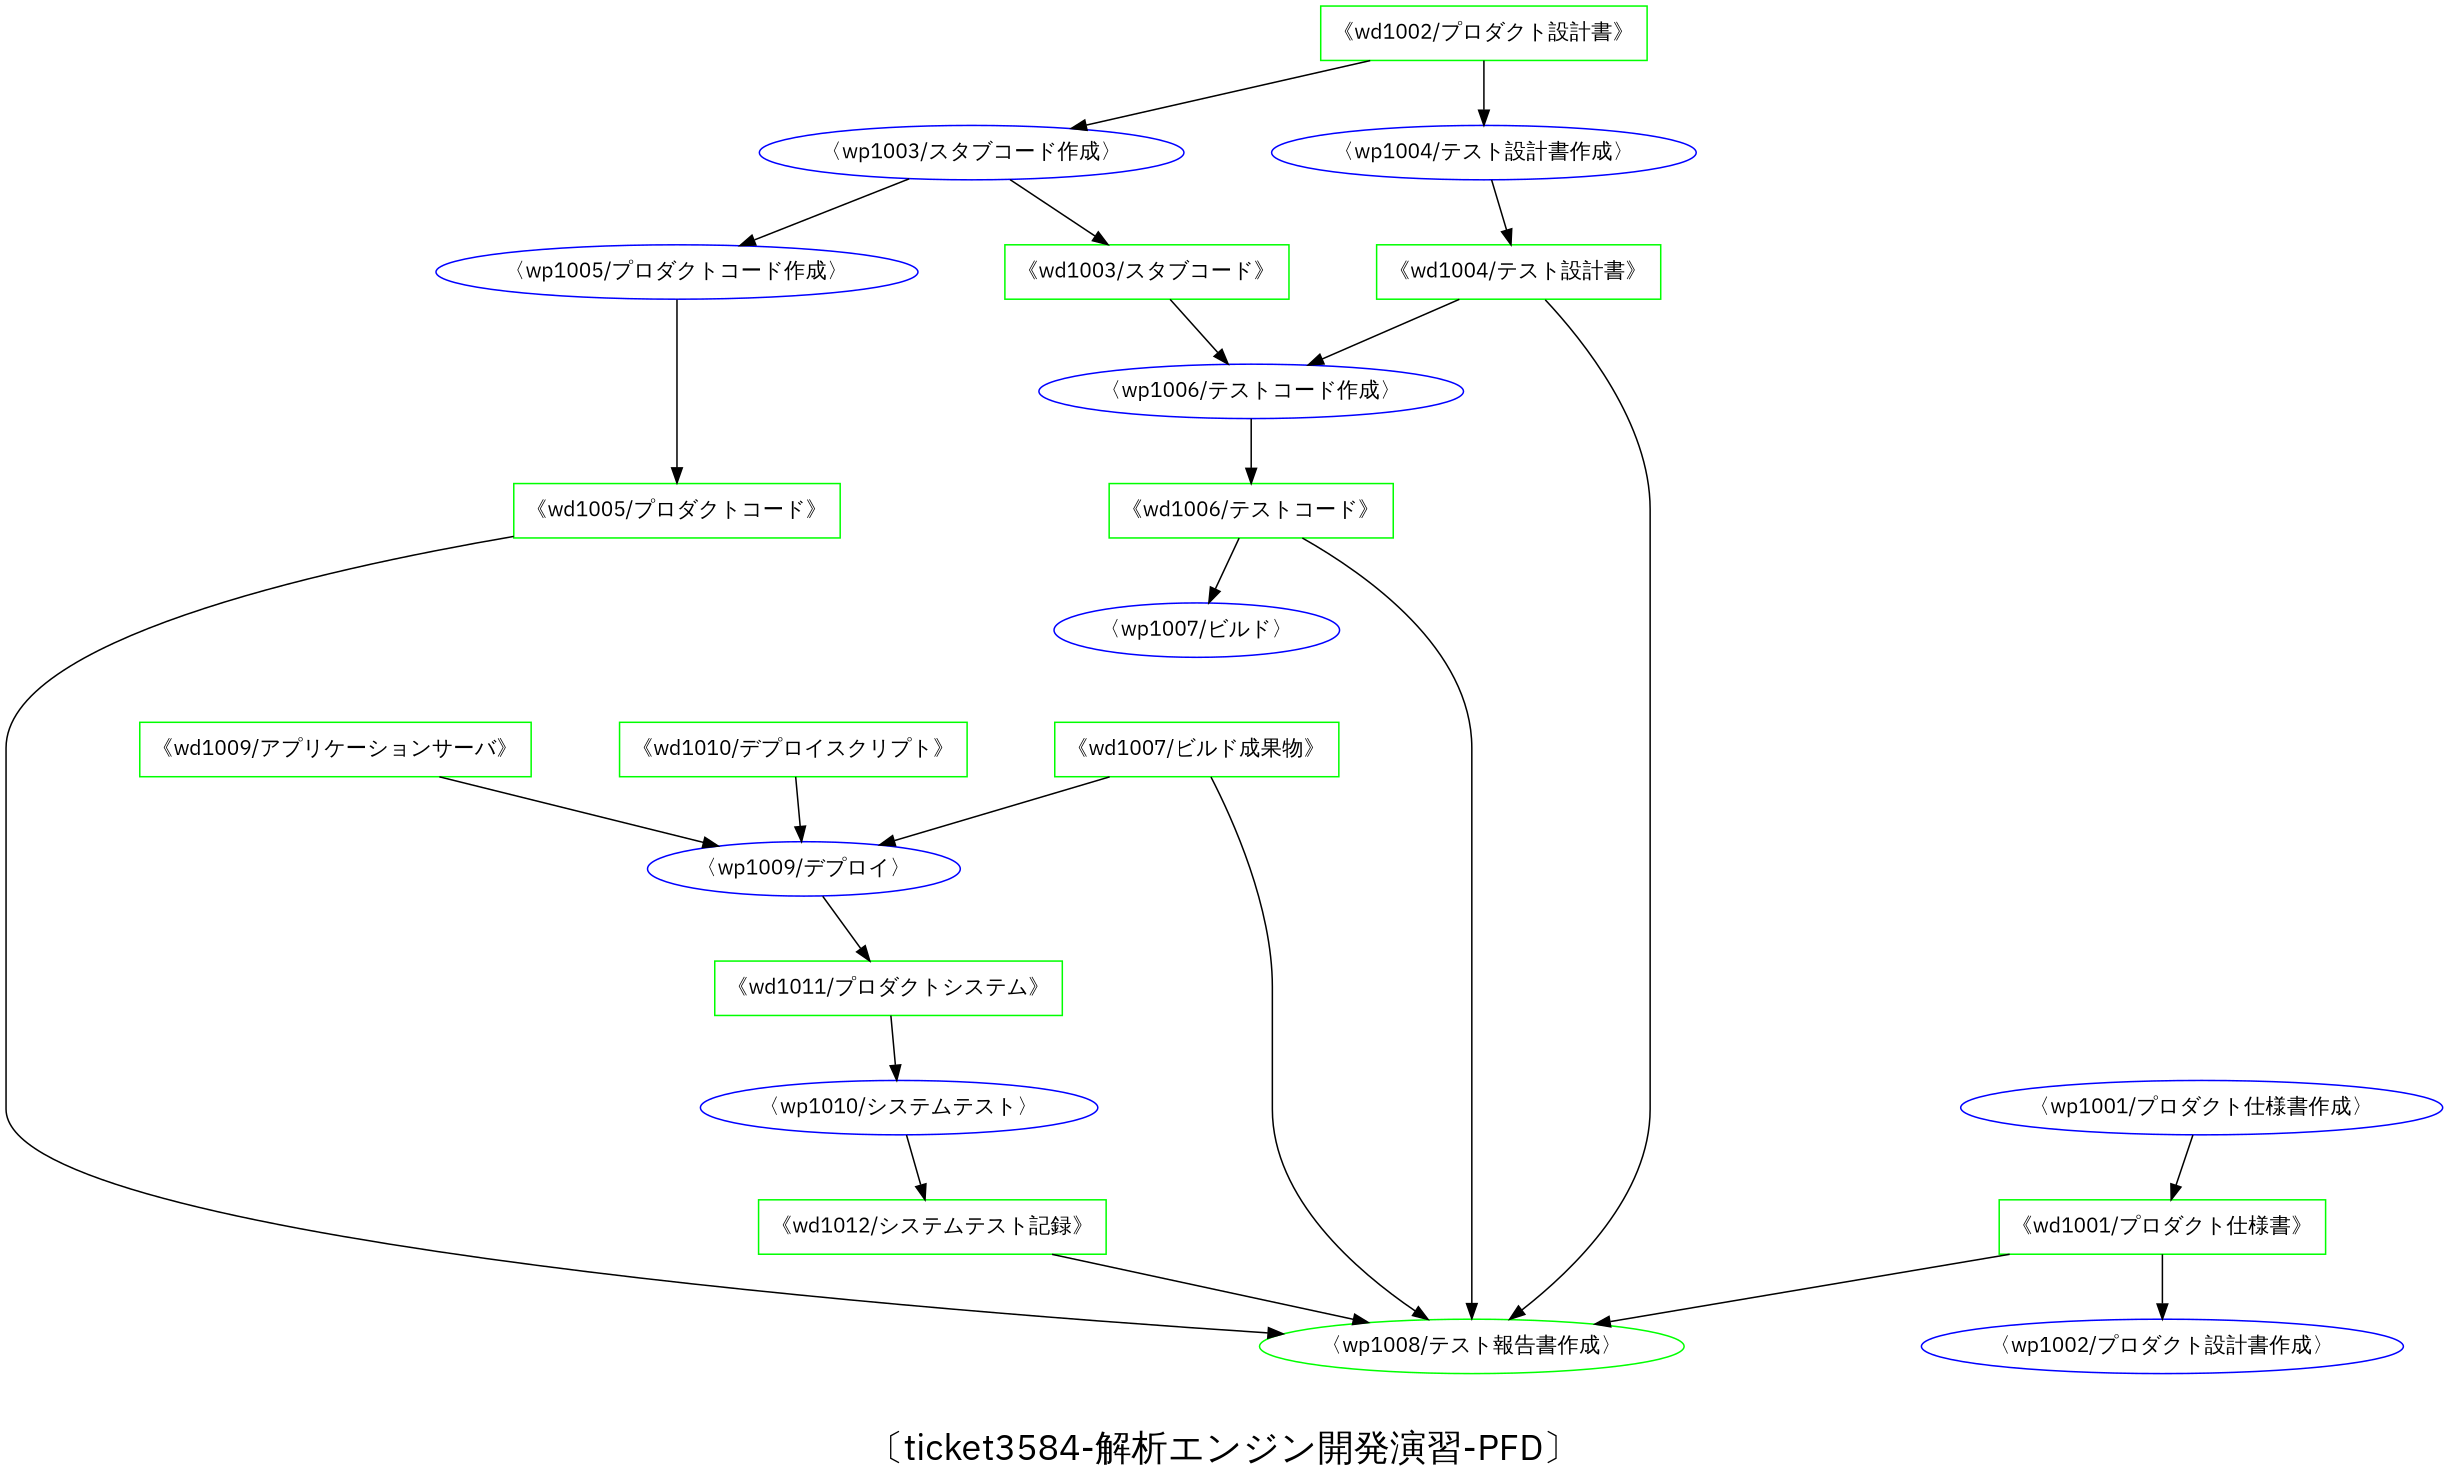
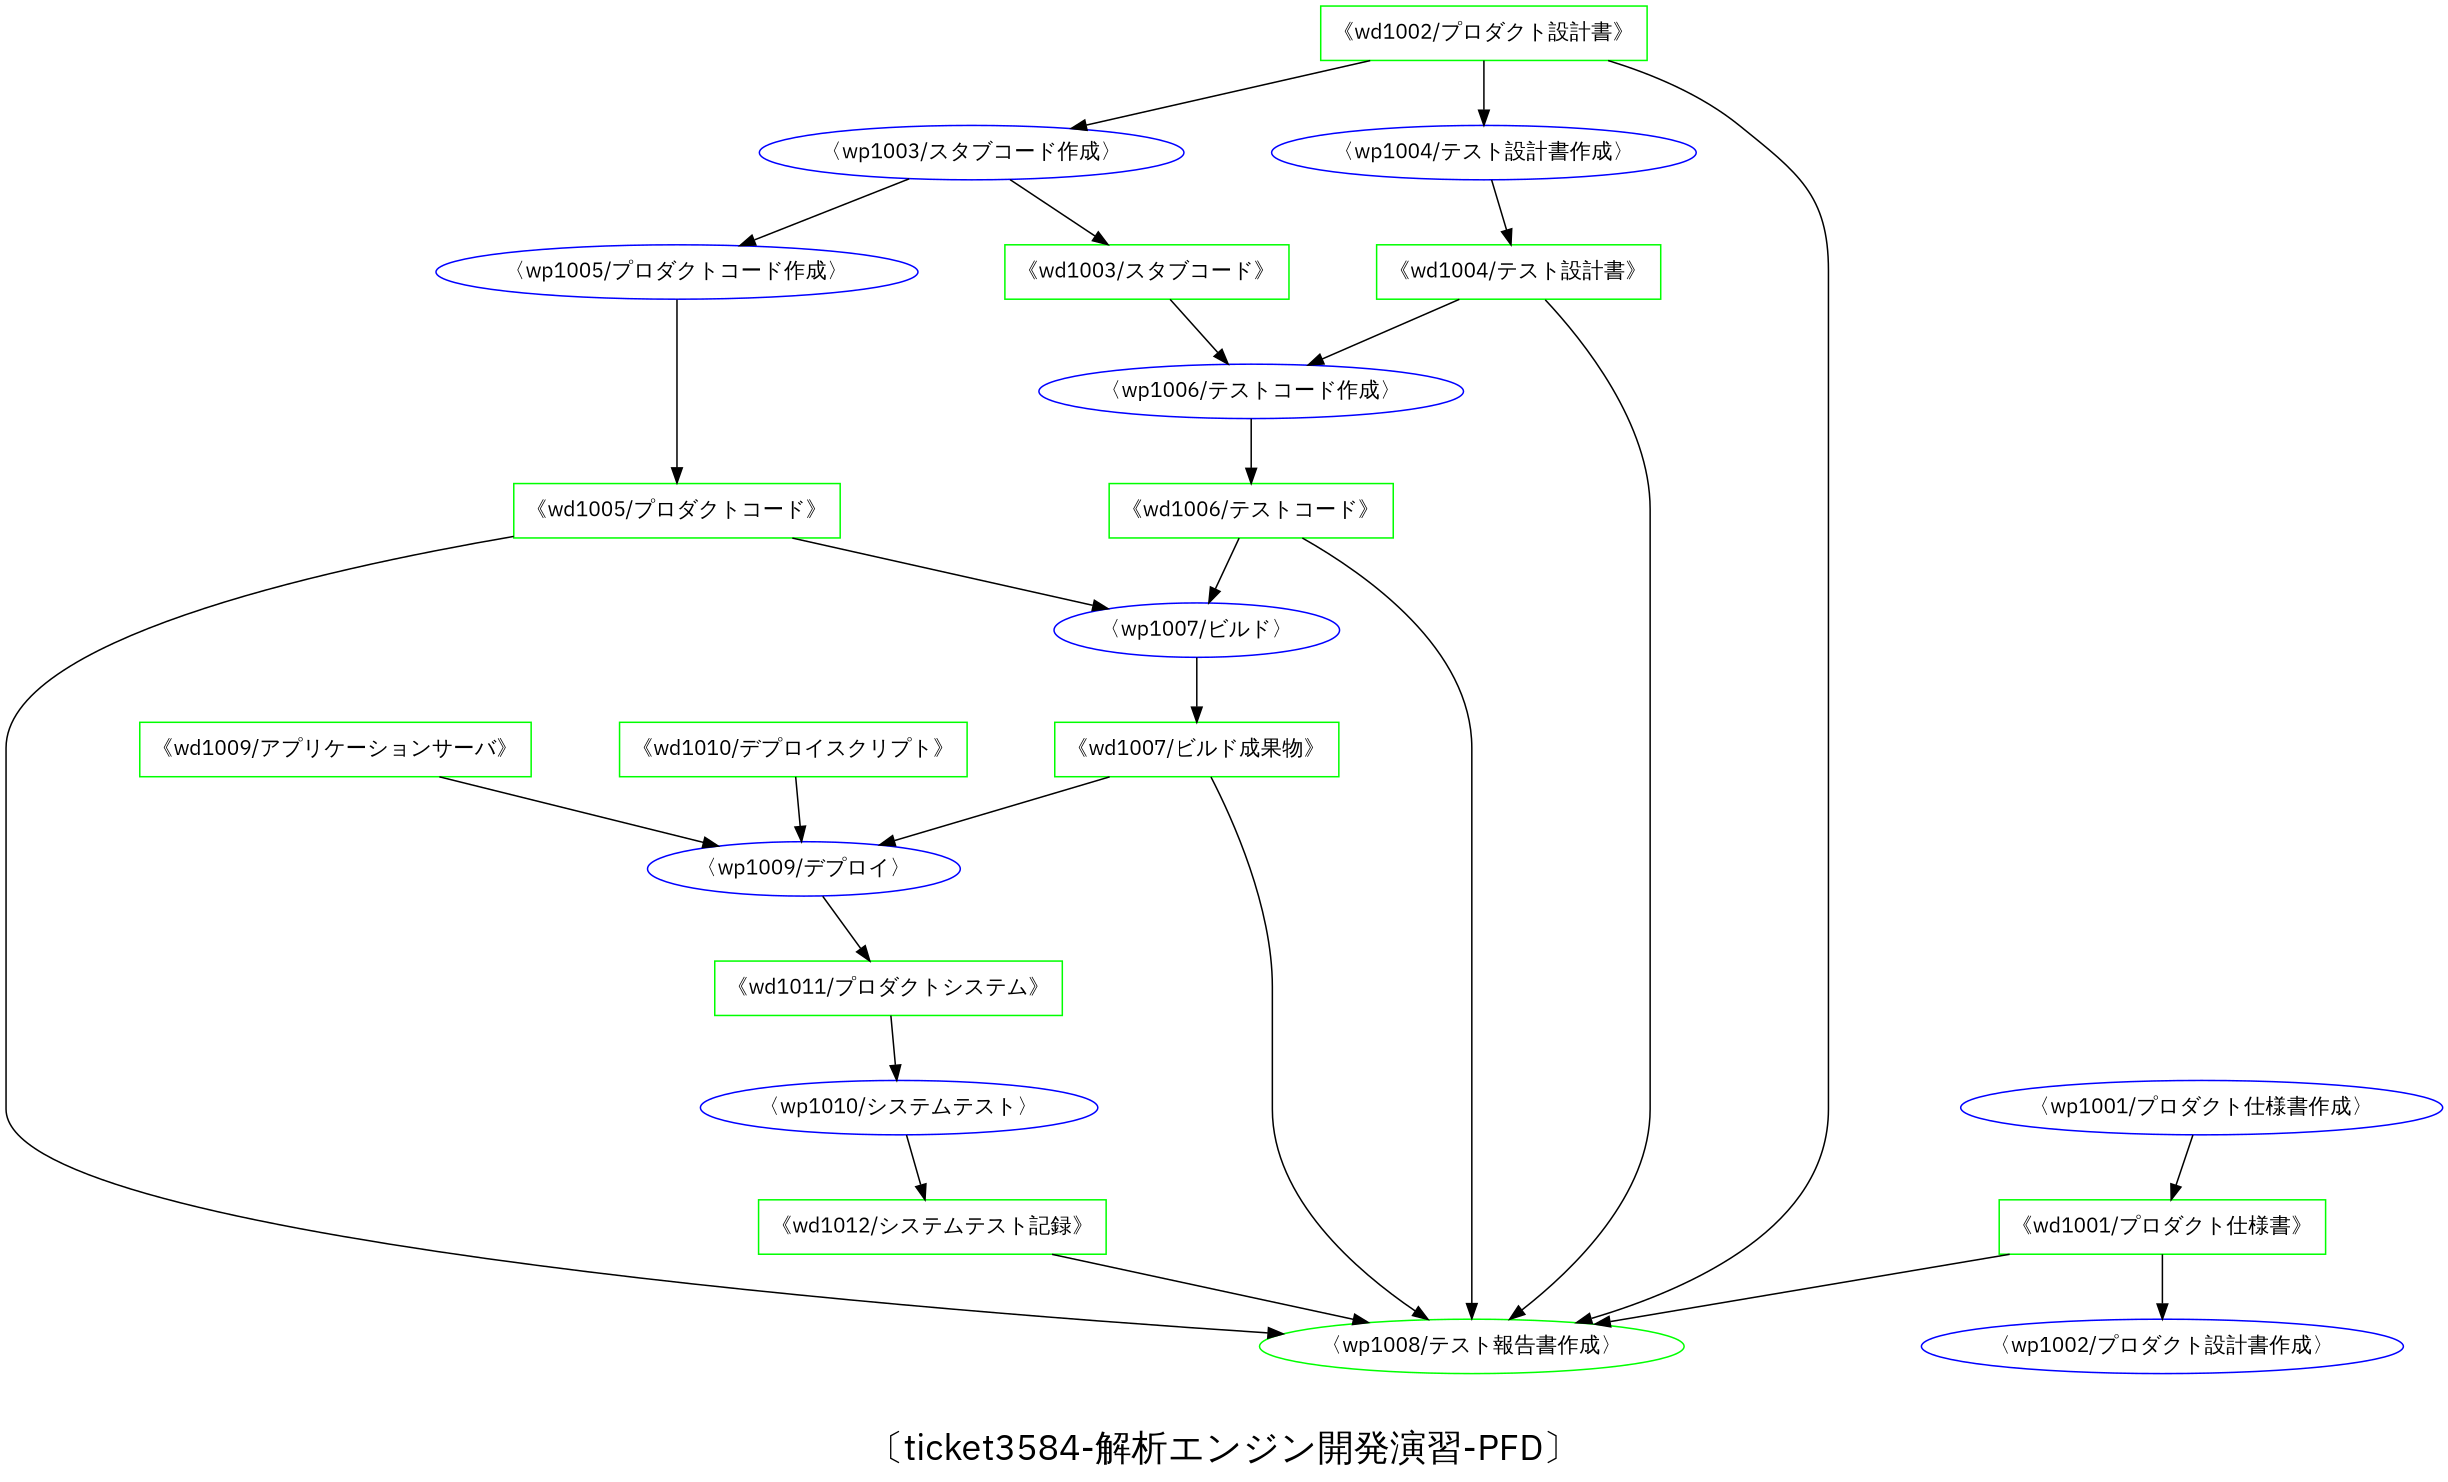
edge "《wd1005/プロダクトコード》" -> "〈wp1007/ビルド〉": added
edge "〈wp1007/ビルド〉" -> "《wd1007/ビルド成果物》": added
edge "《wd1002/プロダクト設計書》" -> "〈wp1008/テスト報告書作成〉": added
